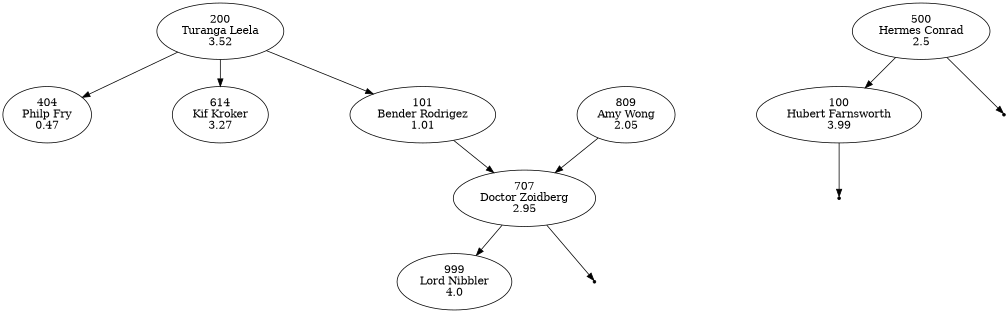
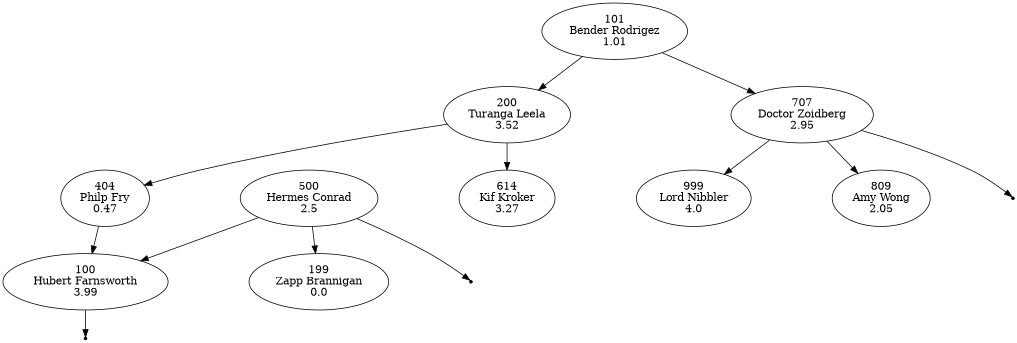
edge "200 Turanga Leela 3.52" -> "101 Bender Rodrigez 1.01": reversed
edge "809 Amy Wong 2.05" -> "707 Doctor Zoidberg 2.95": reversed
edge "404 Philp Fry 0.47" -> "100 Hubert Farnsworth 3.99": added
node "199 Zapp Brannigan 0.0": added
